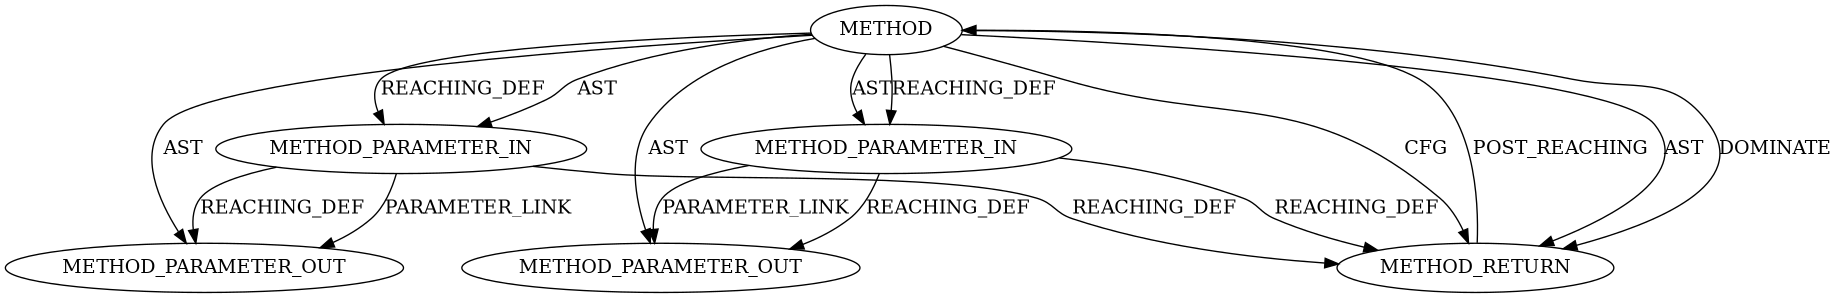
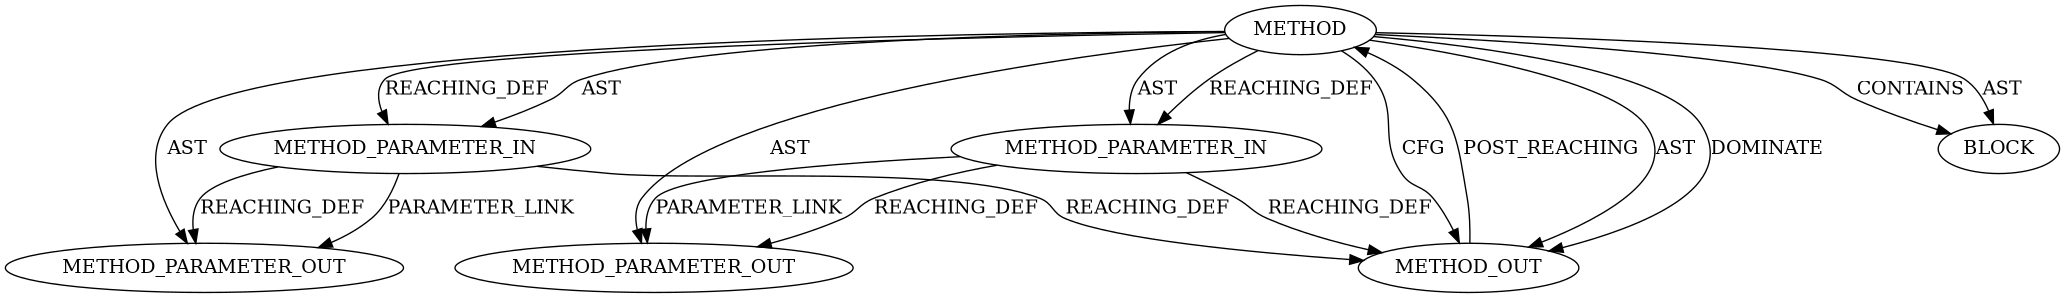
node "BLOCK": added
node "METHOD_RETURN": label "METHOD_RETURN" -> "METHOD_OUT"
